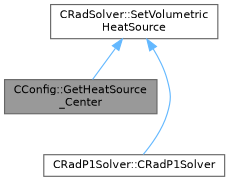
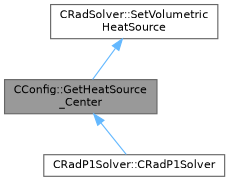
edge "CRadP1Solver::CRadP1Solver" -> "CRadSolver::SetVolumetric HeatSource": now "CRadP1Solver::CRadP1Solver" -> "CConfig::GetHeatSource _Center"
